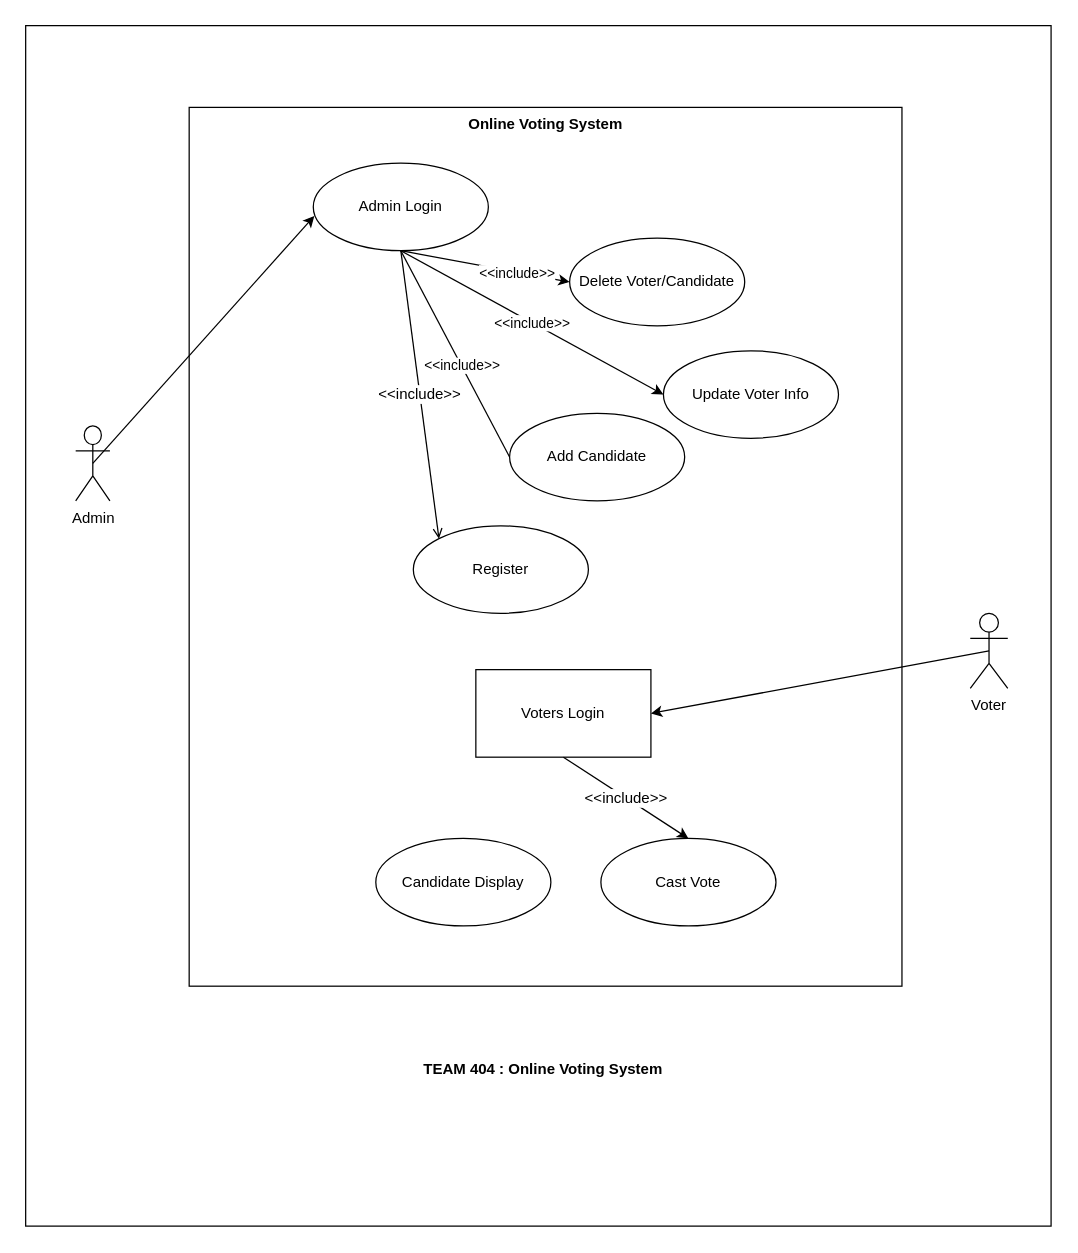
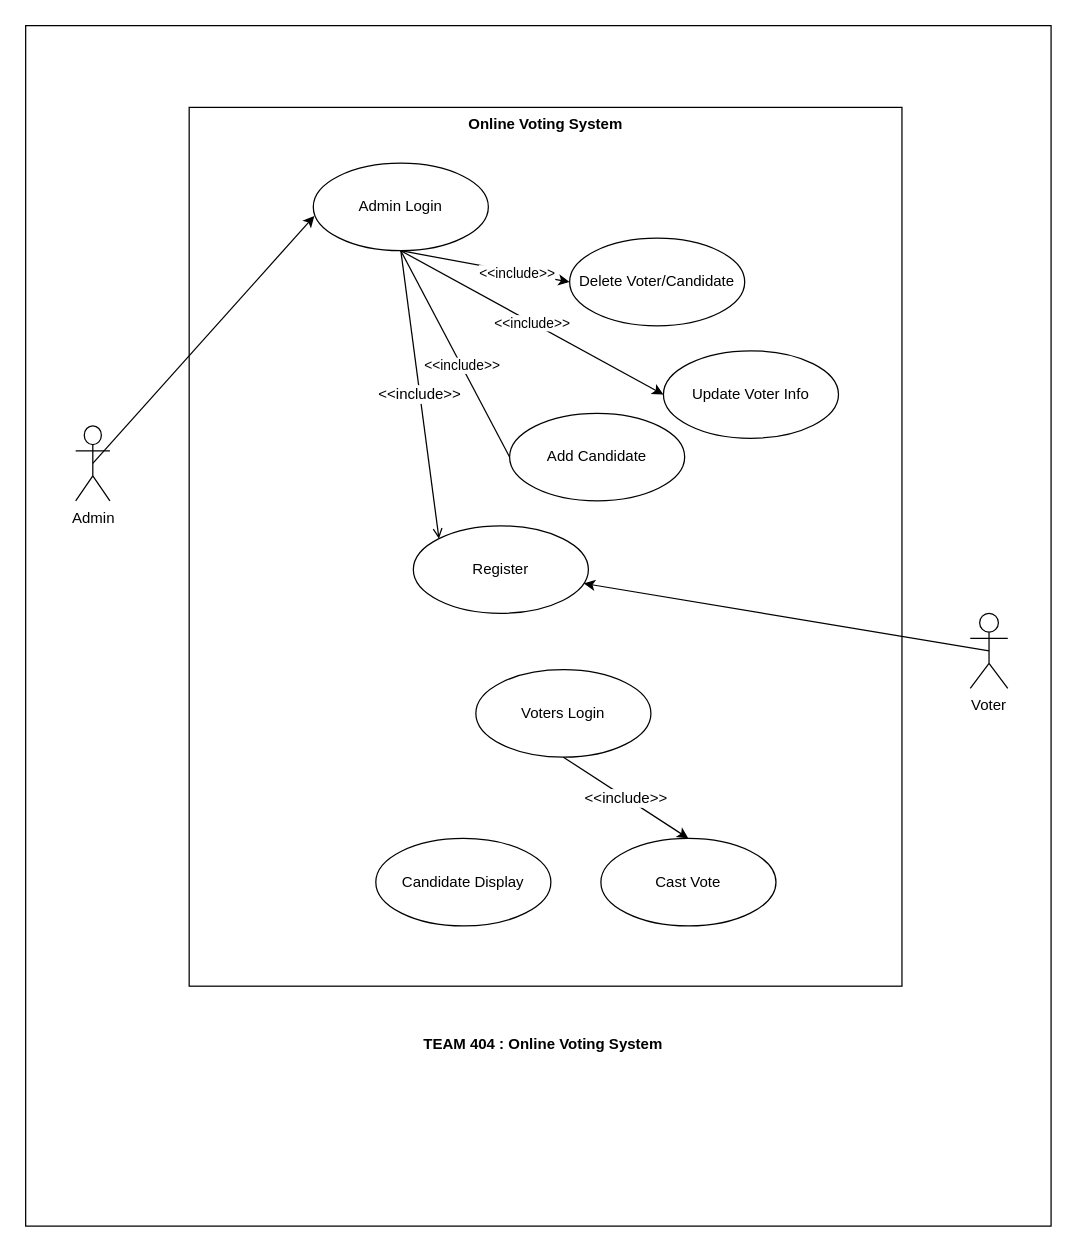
edge "Voter" -> "Voters Login": now "Voter" -> "Register"
node "Voters Login": shape rectangle -> ellipse
node "TEAM 404 : Online Voting System": moved (543, 1069) -> (543, 1044)
